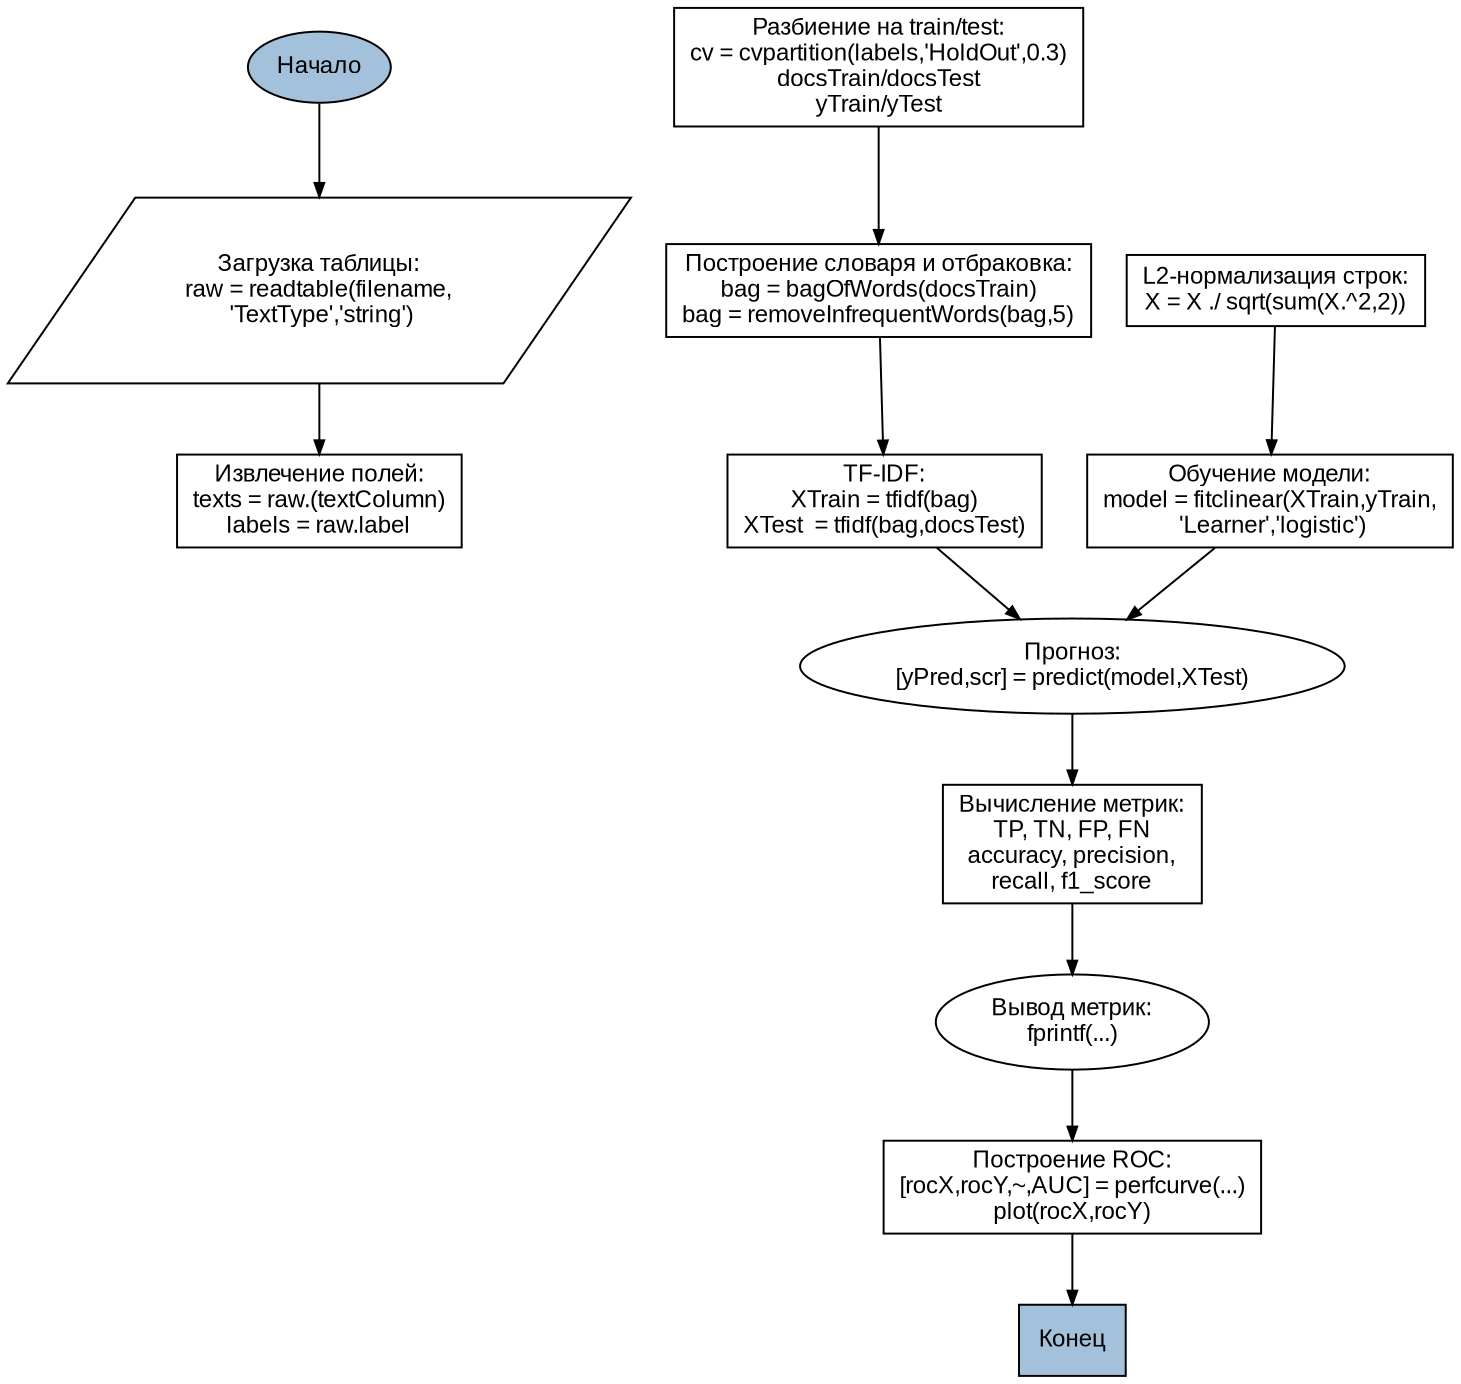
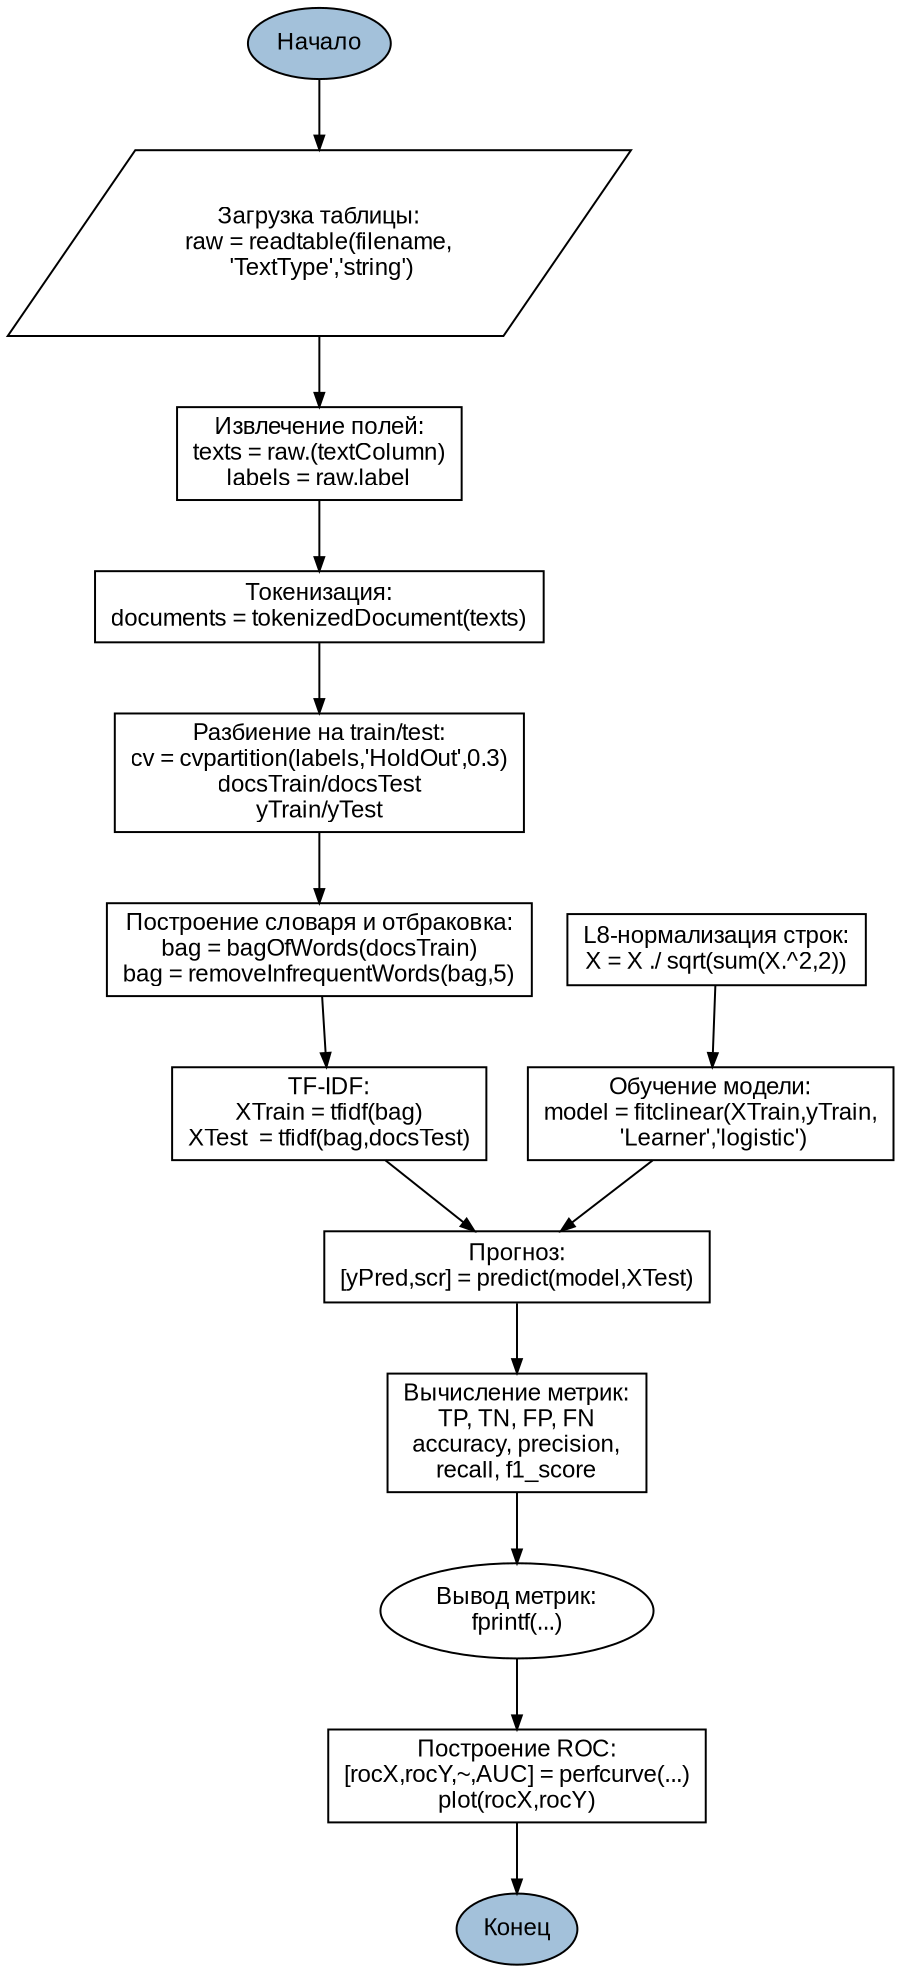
node "L2-нормализация строк: X = X ./ sqrt(sum(X.^2,2))": label "L2-нормализация строк: X = X ./ sqrt(sum(X.^2,2))" -> "L8-нормализация строк: X = X ./ sqrt(sum(X.^2,2))"
node "Токенизация: documents = tokenizedDocument(texts)": added
node "Прогноз: [yPred,scr] = predict(model,XTest)": shape ellipse -> box
node "Конец": shape box -> ellipse
